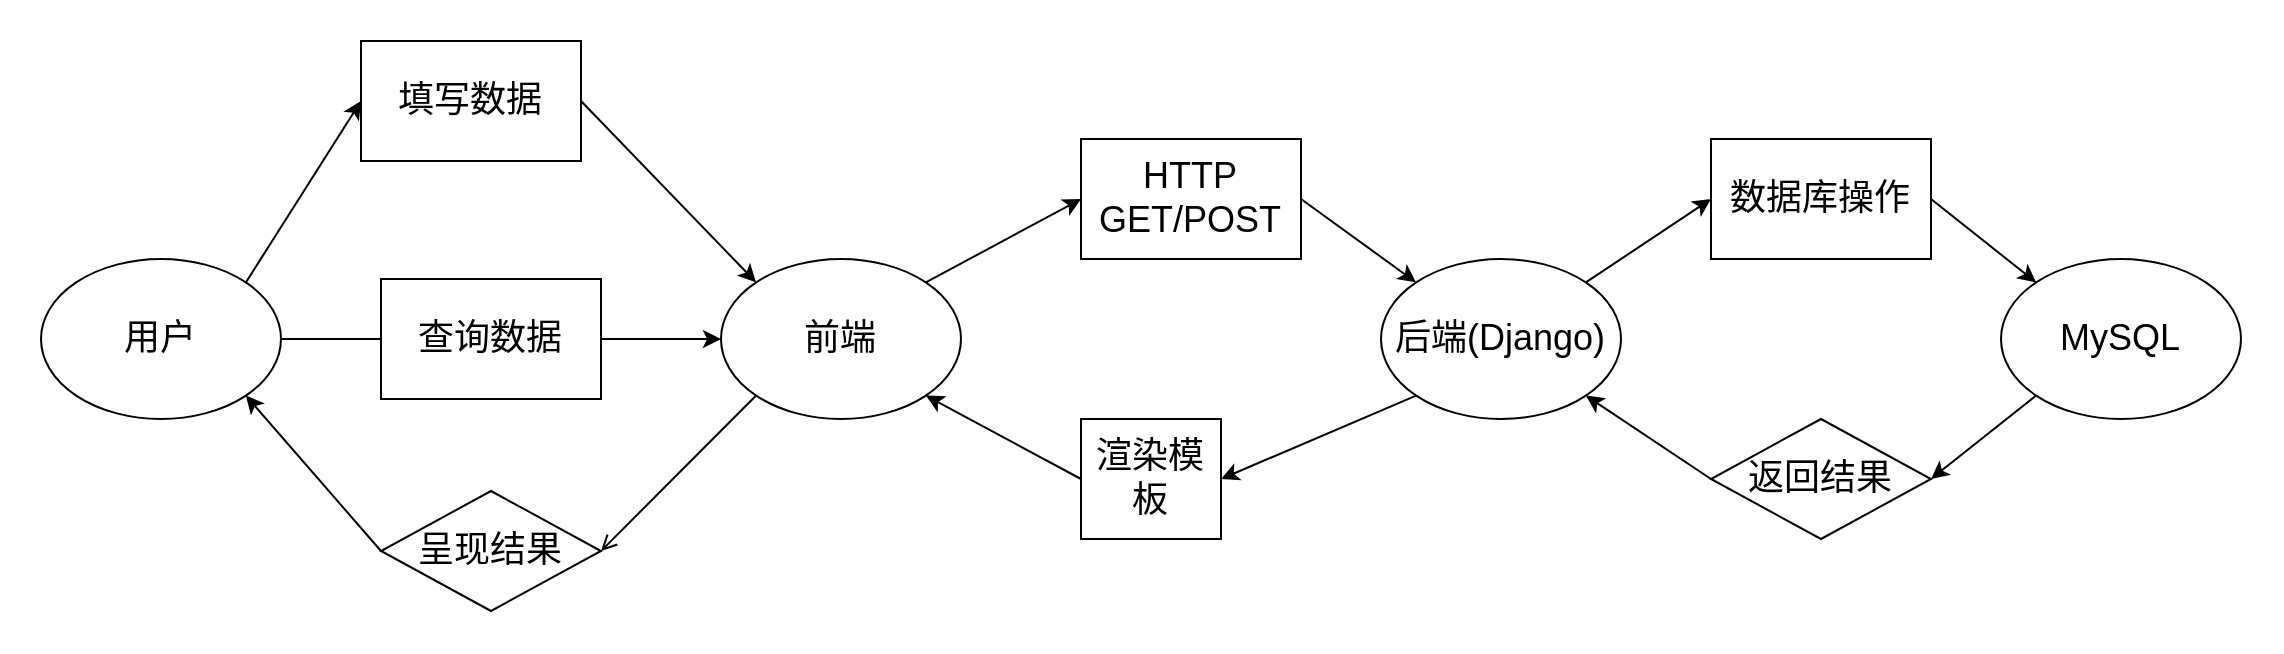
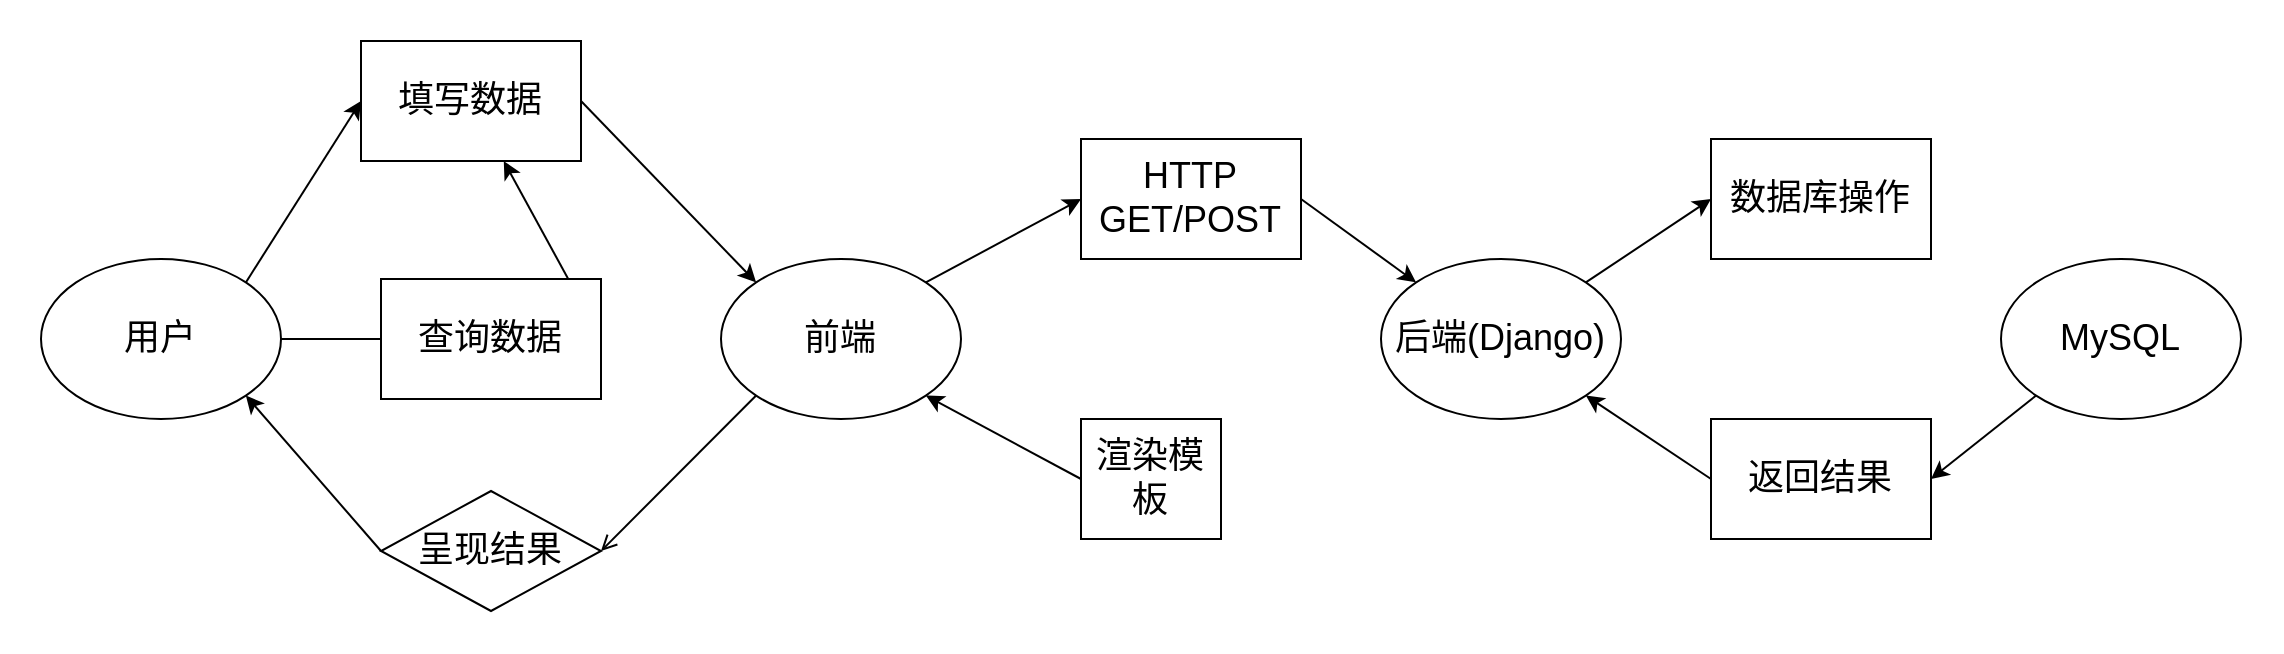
edge "数据库操作" -> "MySQL": removed
edge "查询数据" -> "前端": now "查询数据" -> "填写数据"
edge "后端(Django)" -> "渲染模板": removed
node "返回结果": shape diamond -> rectangle
